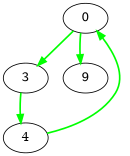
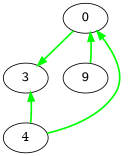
edge "0" -> "9": reversed
edge "3" -> "4": reversed
